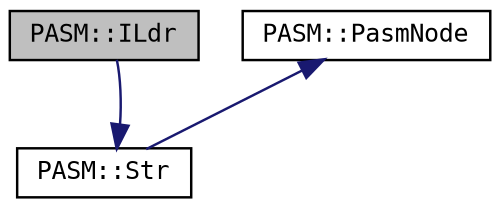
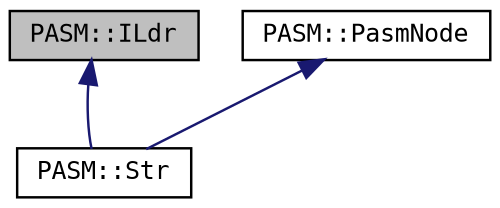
edge "PASM::ILdr" -> "PASM::Str": reversed
